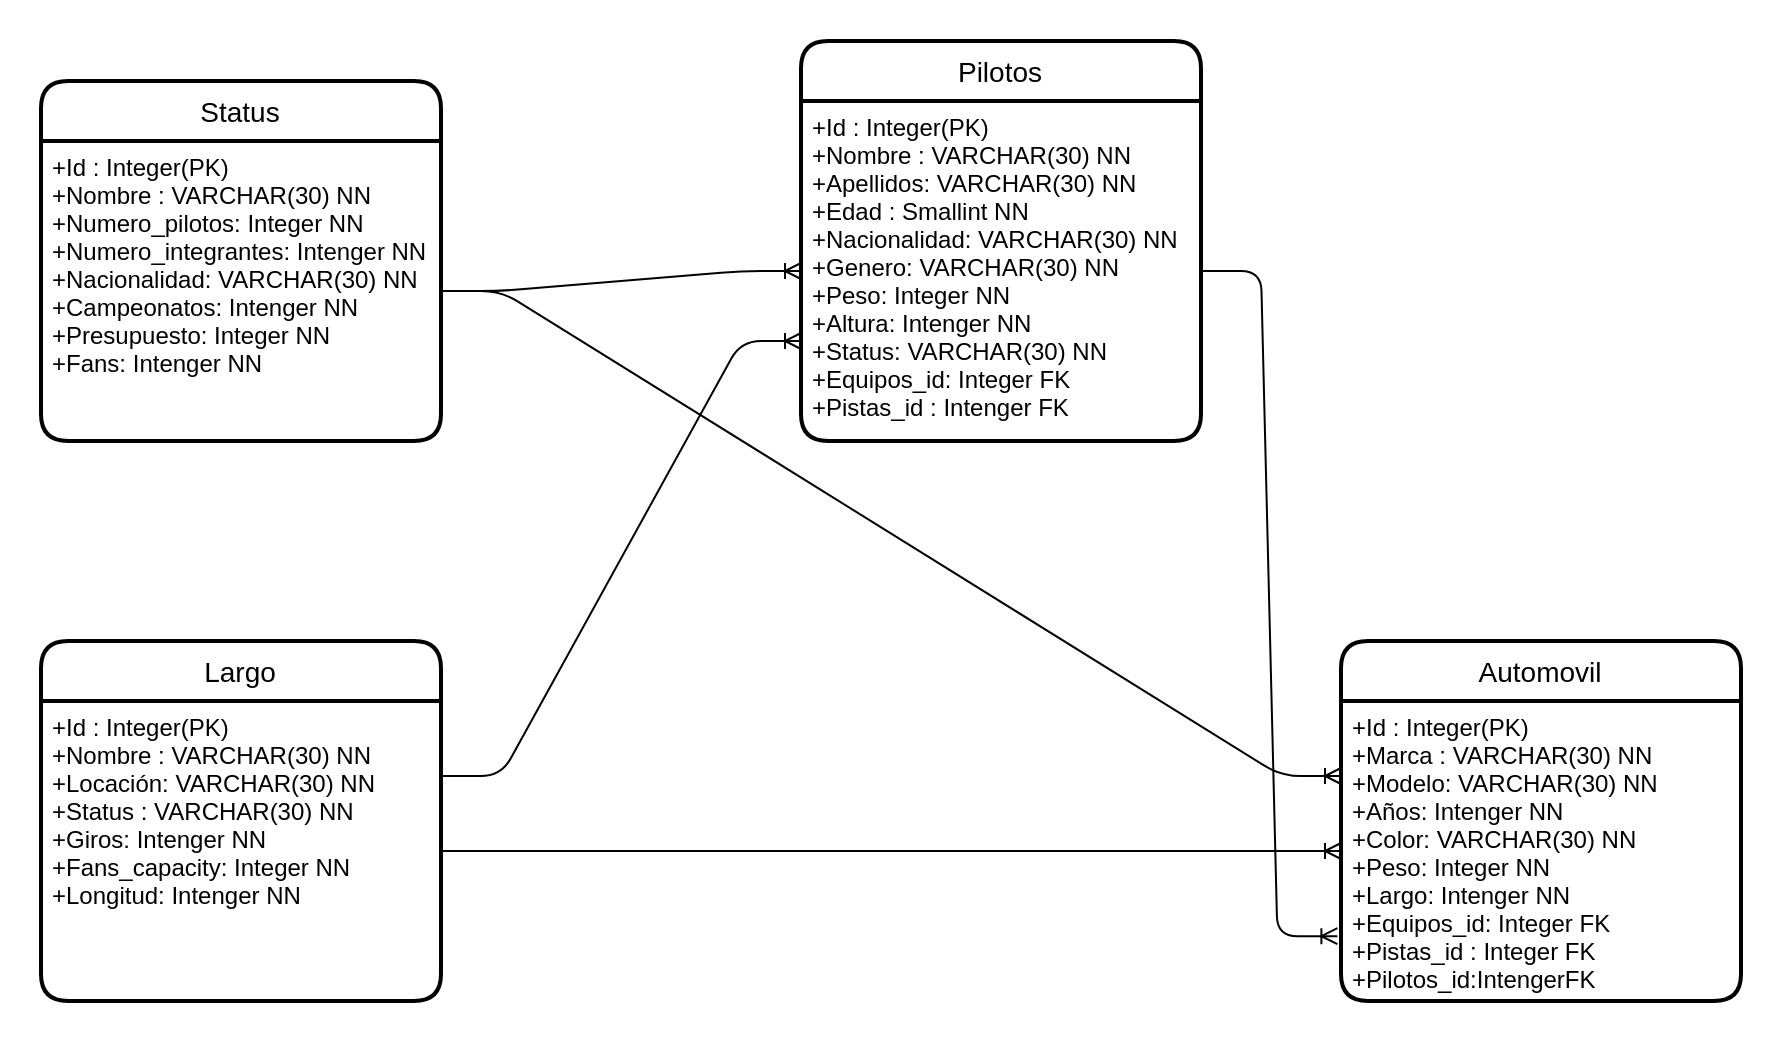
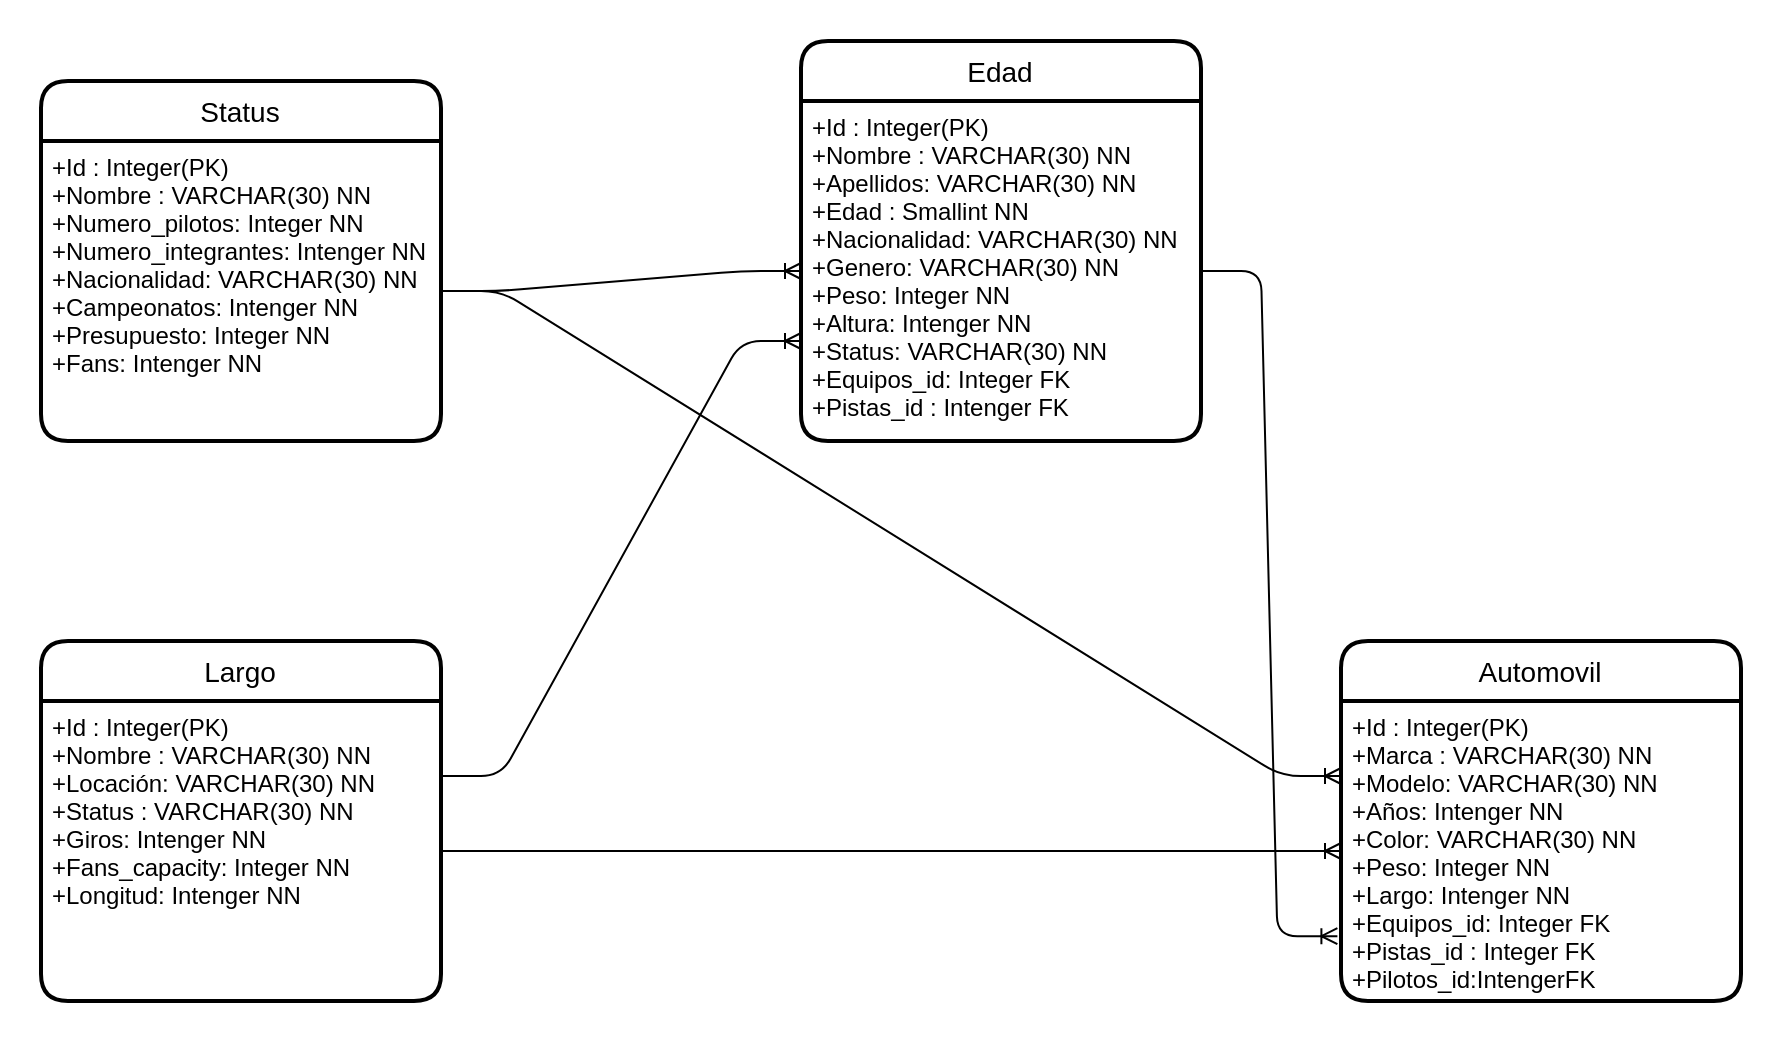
node "Pilotos": label "Pilotos" -> "Edad"
